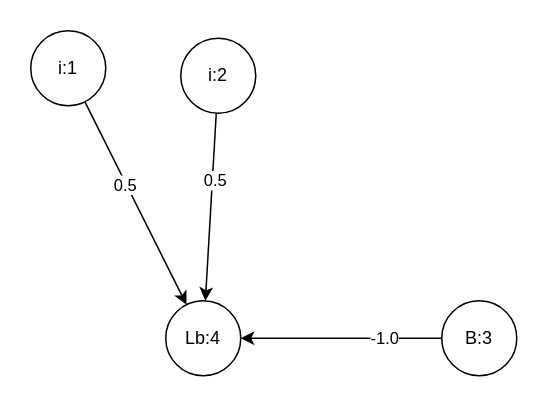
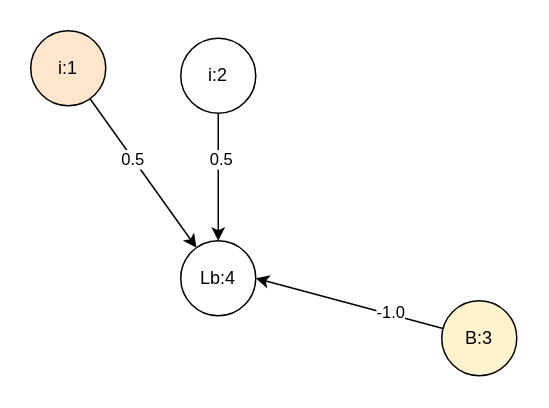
node "i:1": fillcolor #ffffff -> #ffe6cc
node "Lb:4": moved (203, 338) -> (218, 278)
node "B:3": fillcolor #ffffff -> #fff2cc
